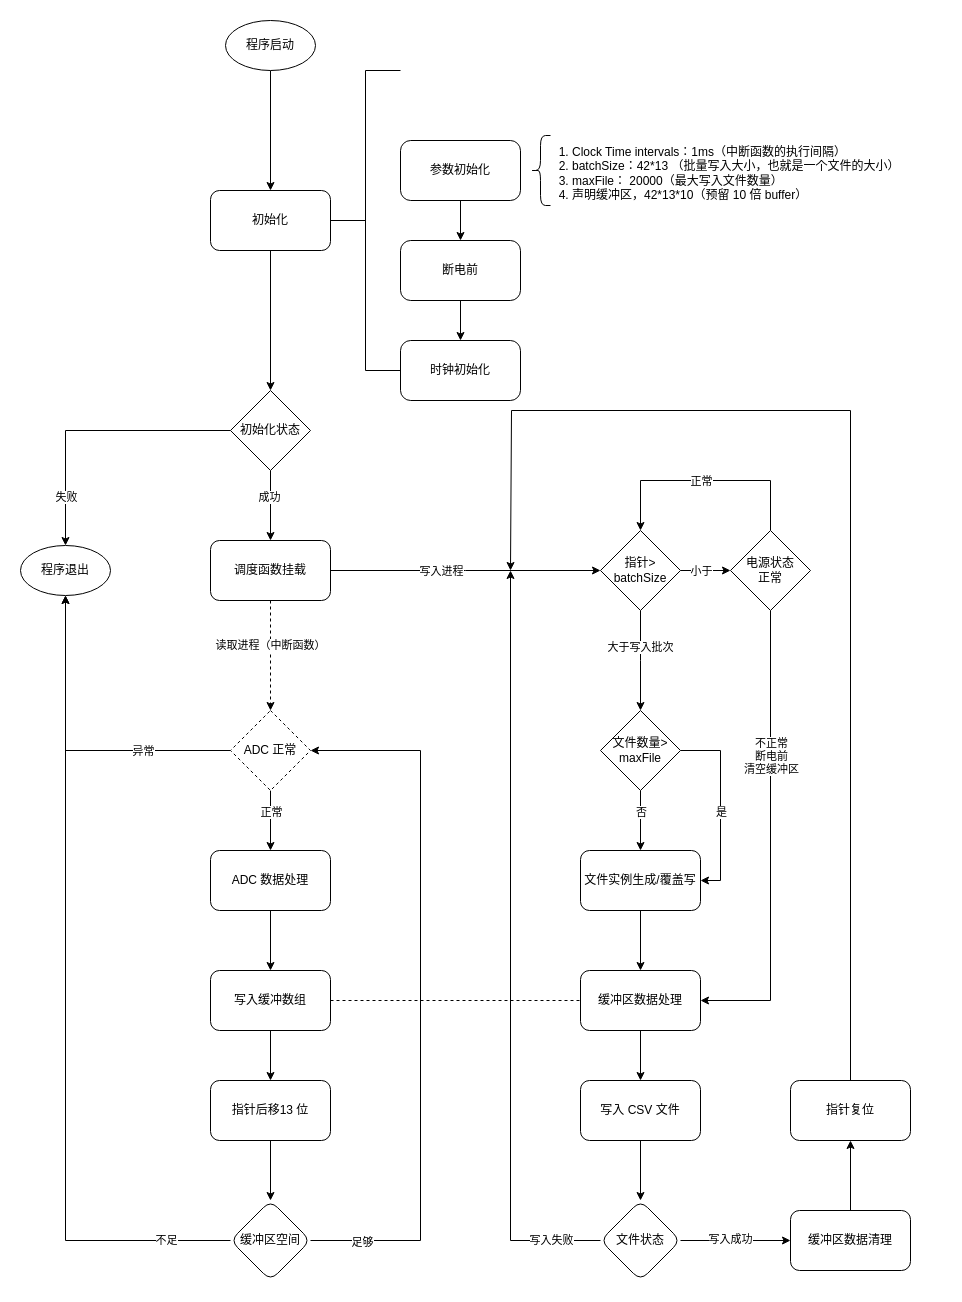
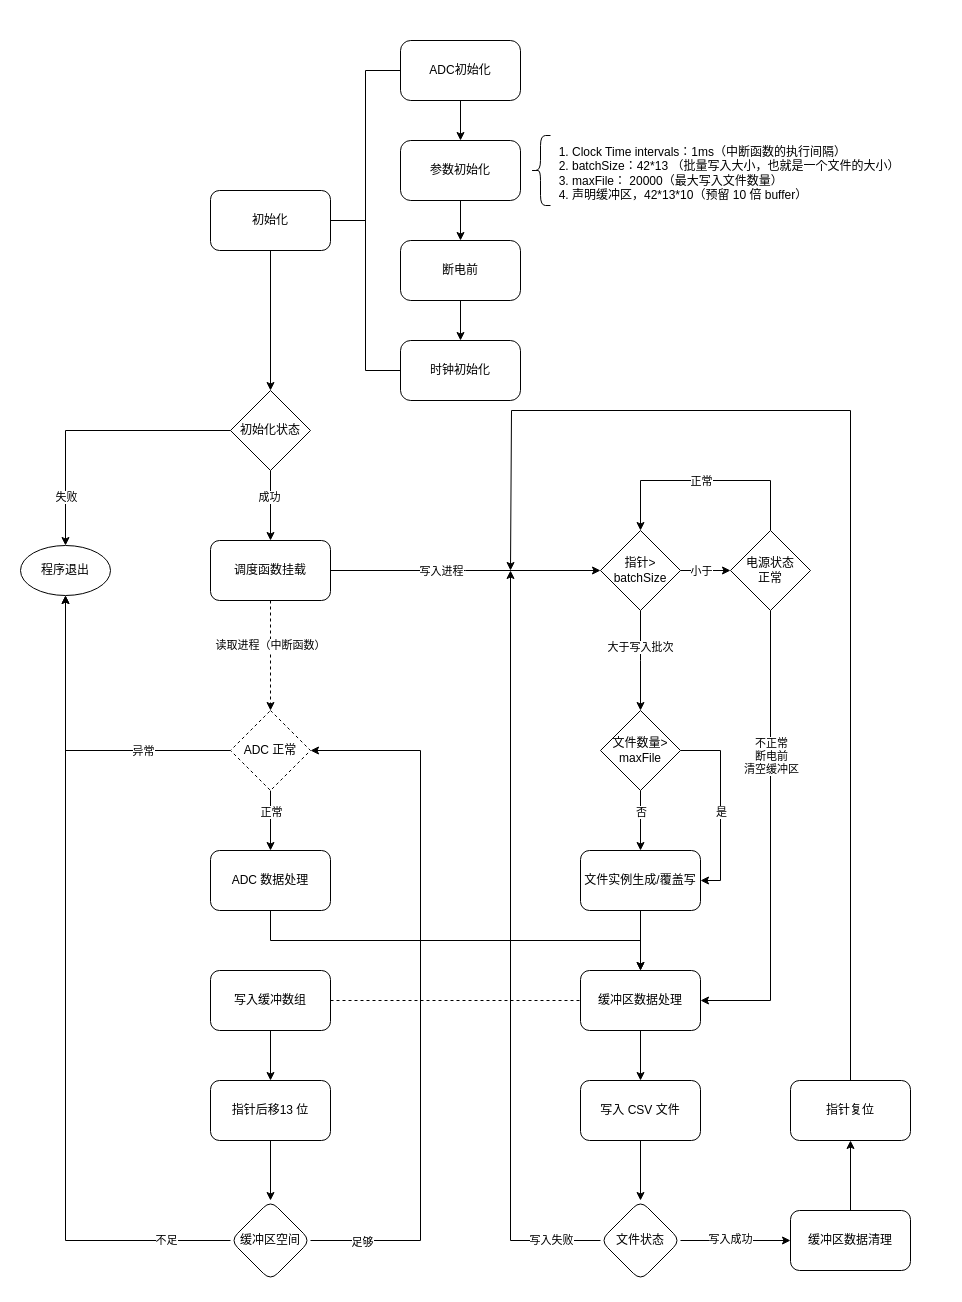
node "程序启动": removed
node "ADC初始化": added
edge "ADC初始化" -> "参数初始化": added
edge "程序启动" -> "初始化": removed
edge "ADC 数据处理" -> "写入缓冲数组": now "ADC 数据处理" -> "缓冲区数据处理"
